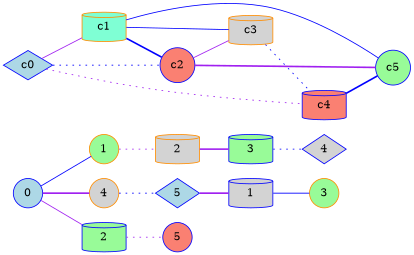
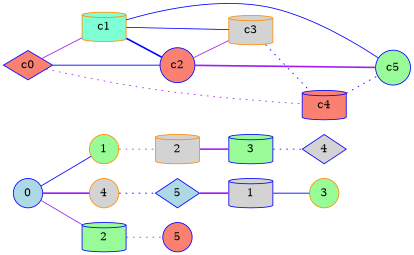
node "c0": fillcolor lightblue -> salmon
edge "c0" -- "c2": style dotted -> solid
edge "c5" -- "c4": style bold -> dotted
